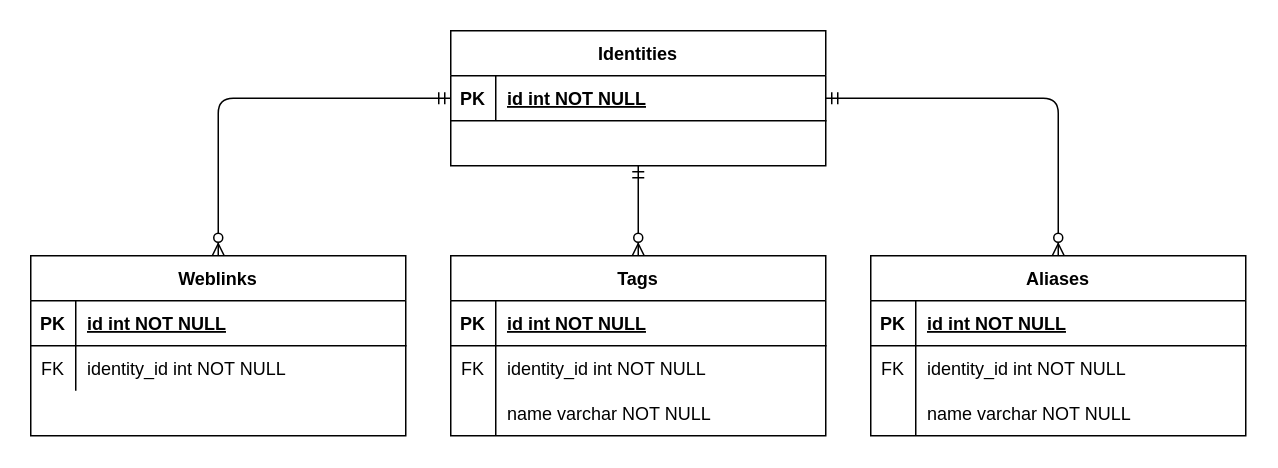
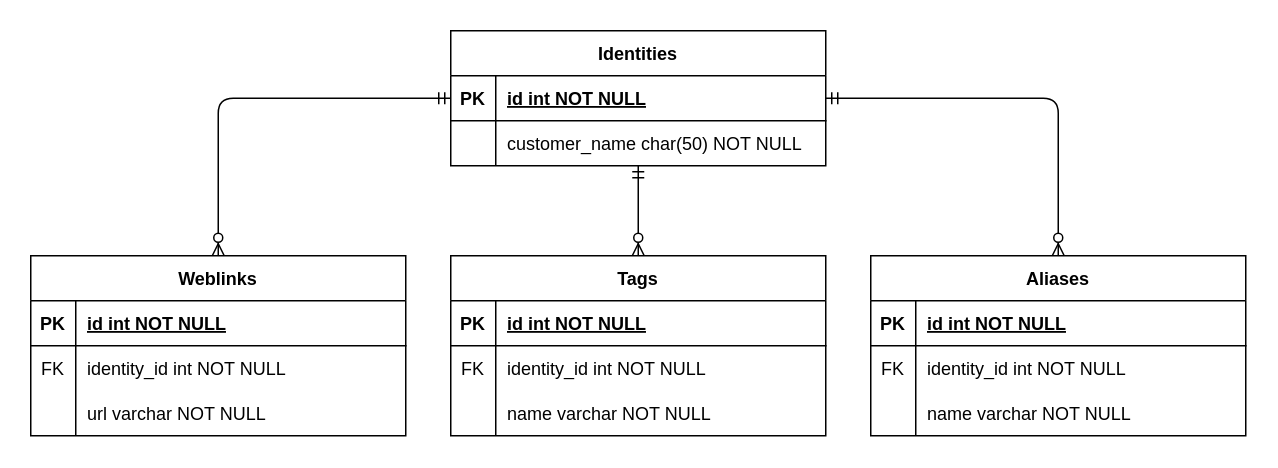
node "customer_name char(50) NOT NULL": added
node "url varchar NOT NULL": added
